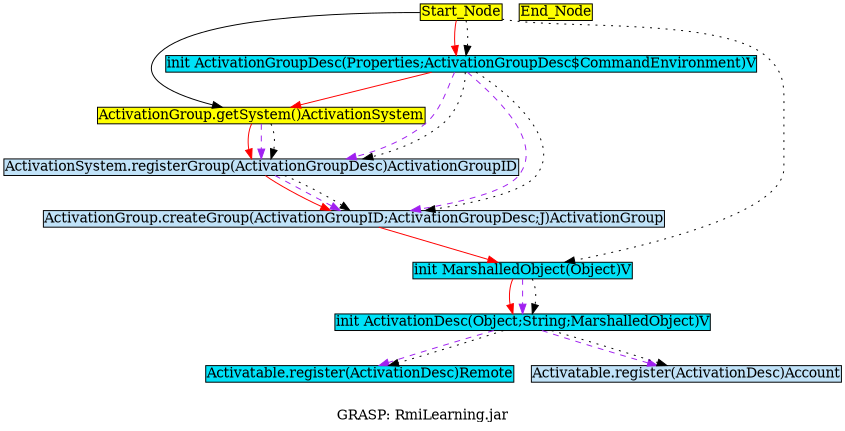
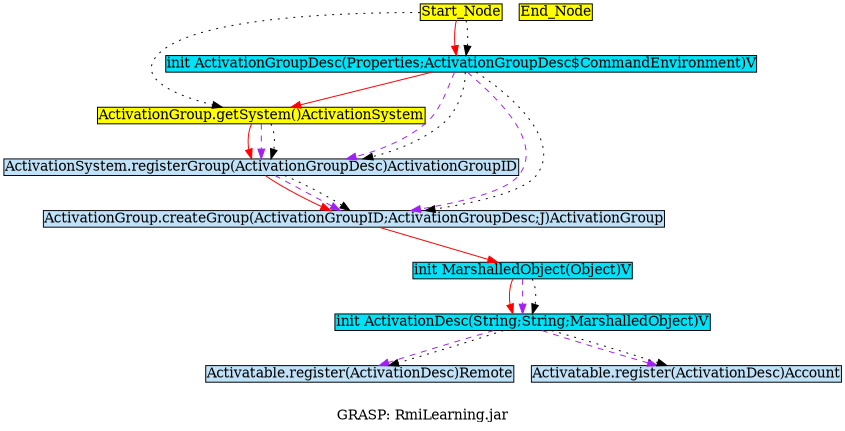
edge "Start_Node" -> "ActivationGroup.getSystem()ActivationSystem": style solid -> dotted
edge "Start_Node" -> "init MarshalledObject(Object)V": removed
node "init ActivationDesc(Object;String;MarshalledObject)V": label "init ActivationDesc(Object;String;MarshalledObject)V" -> "init ActivationDesc(String;String;MarshalledObject)V"
node "Activatable.register(ActivationDesc)Remote": fillcolor #00e2f8 -> #c0e2f8
